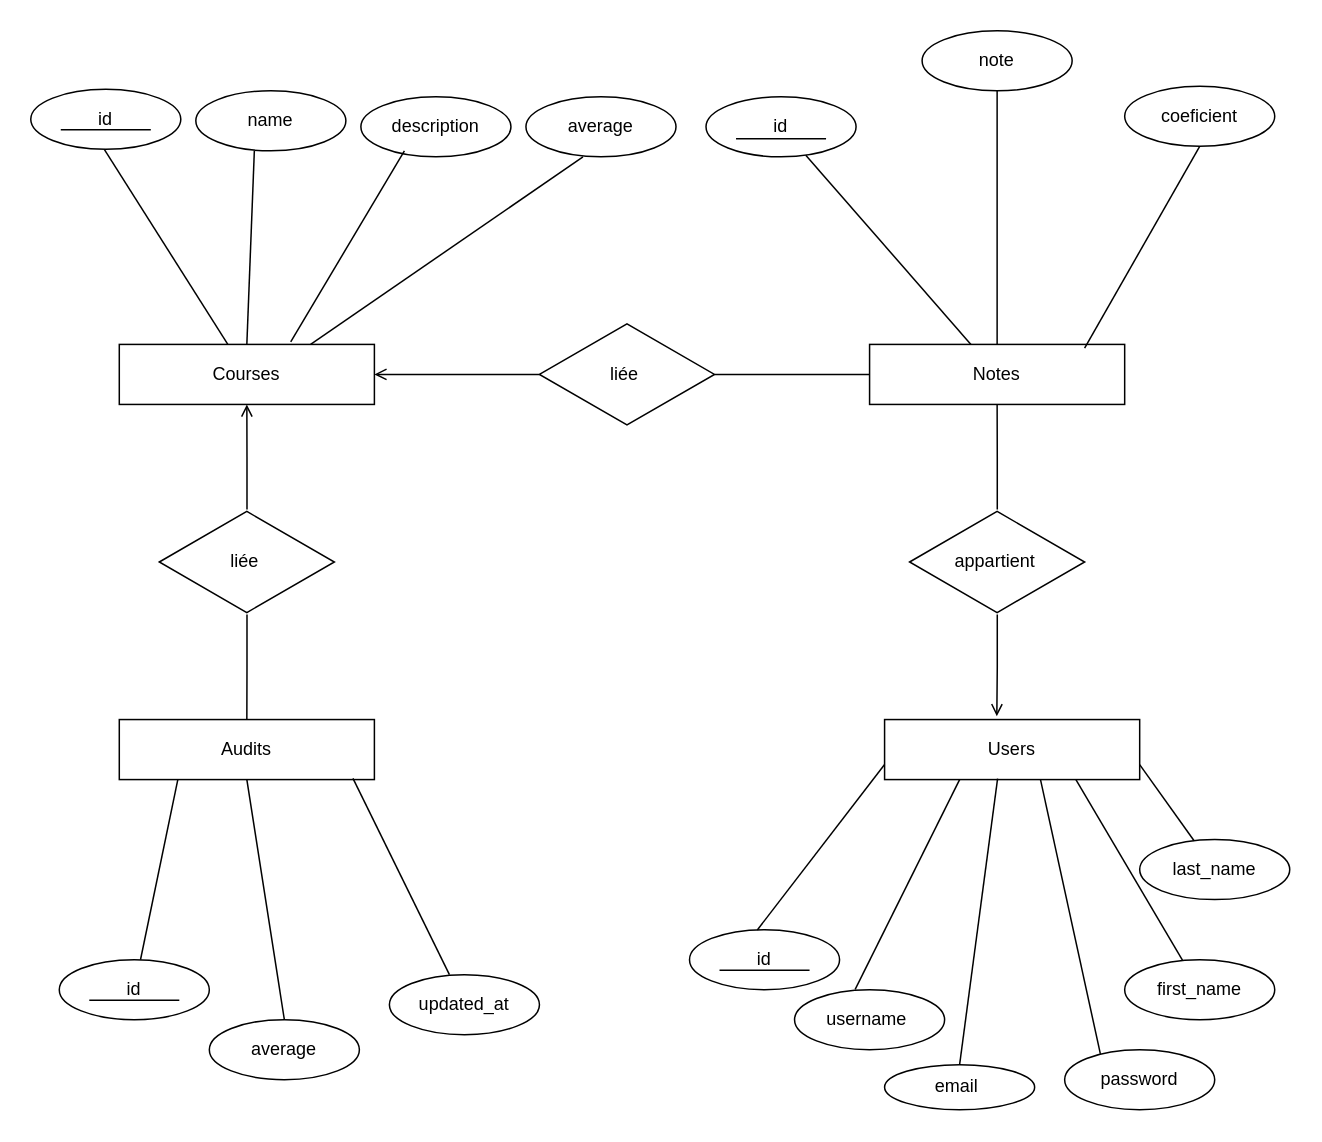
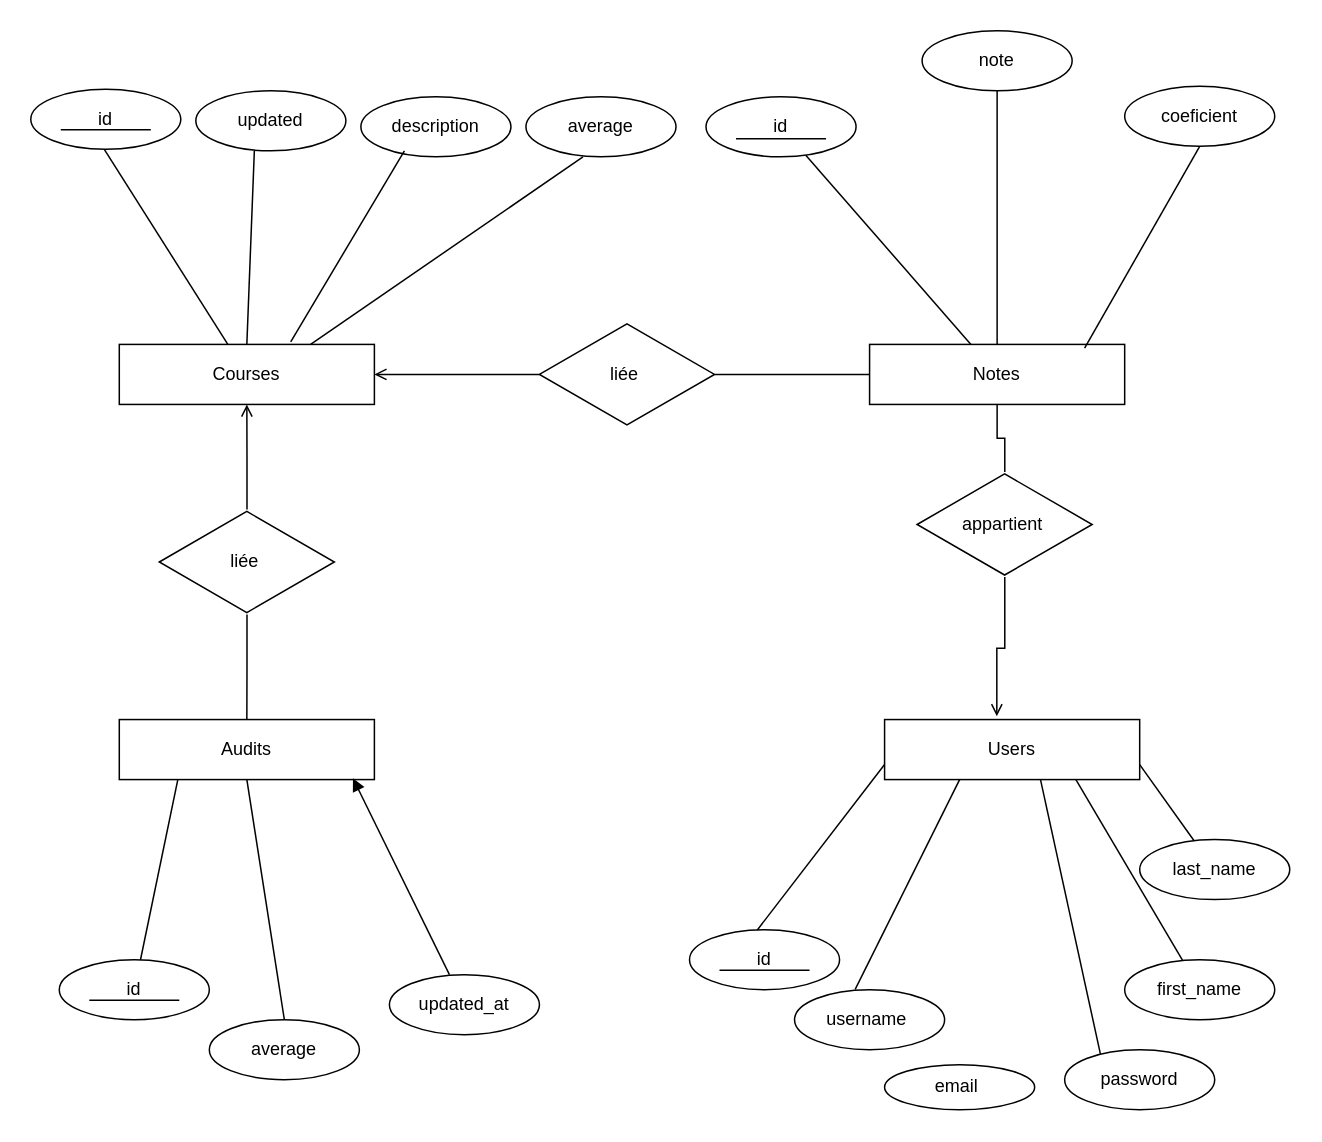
node "name": label "name" -> "updated"
node "appartient": moved (997, 562) -> (1004, 524)
edge "Audits" -- "updated_at": arrowhead none -> block
edge "Users" -- "email": removed
